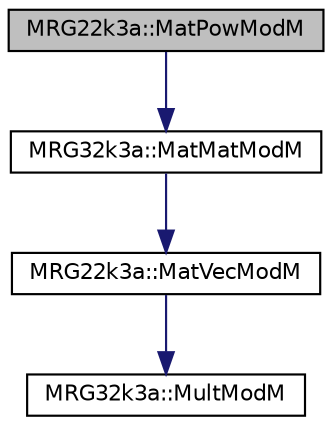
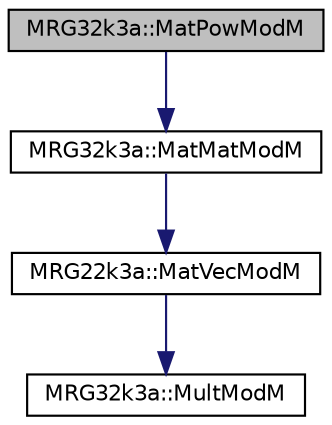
node "MRG22k3a::MatPowModM": label "MRG22k3a::MatPowModM" -> "MRG32k3a::MatPowModM"
